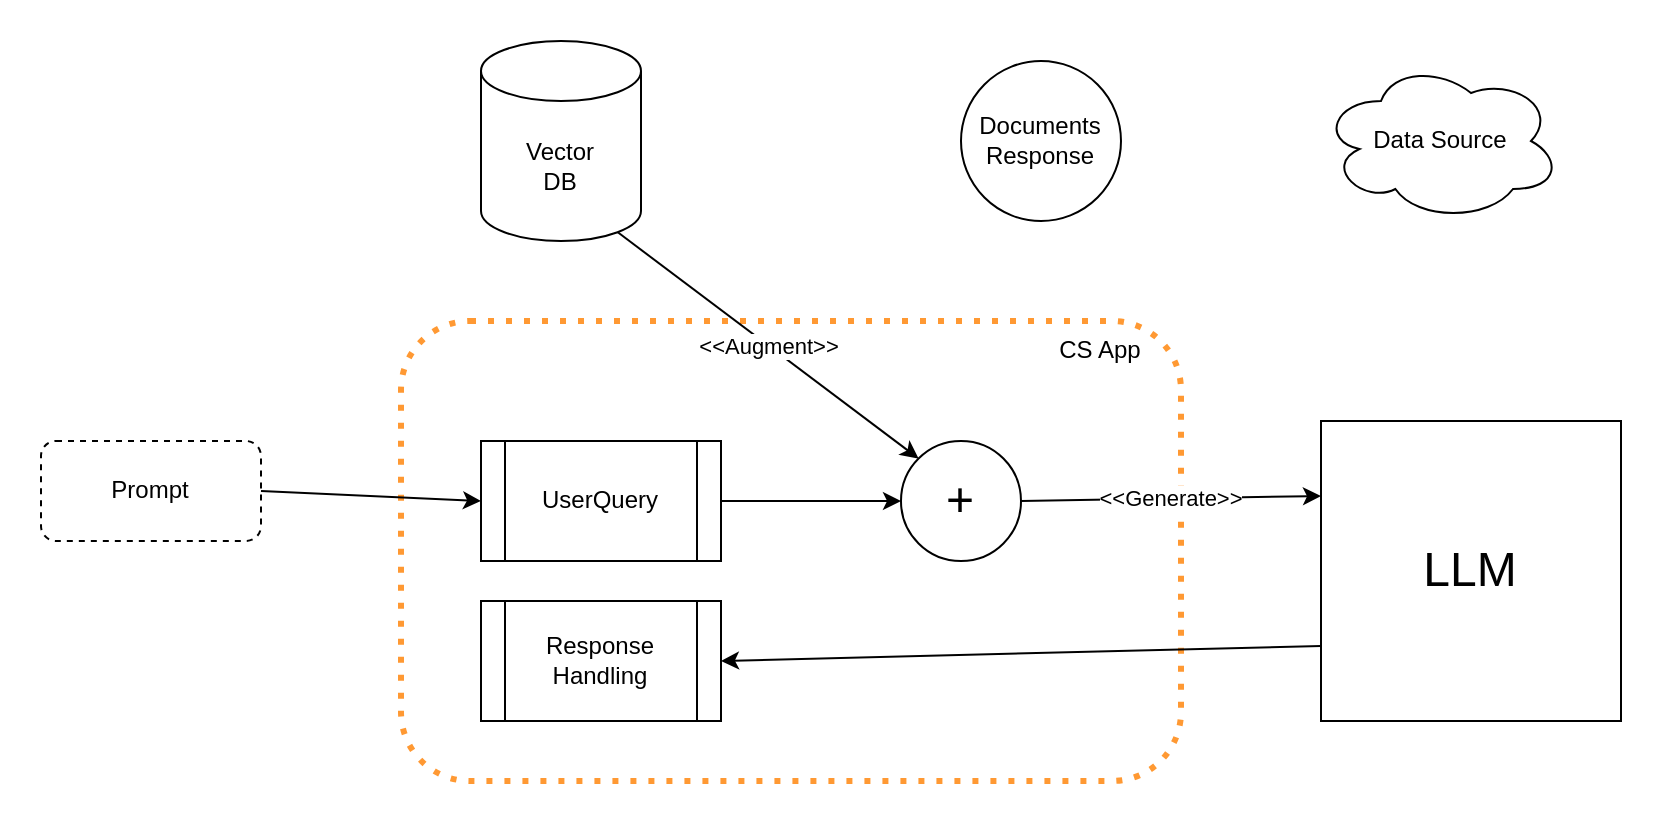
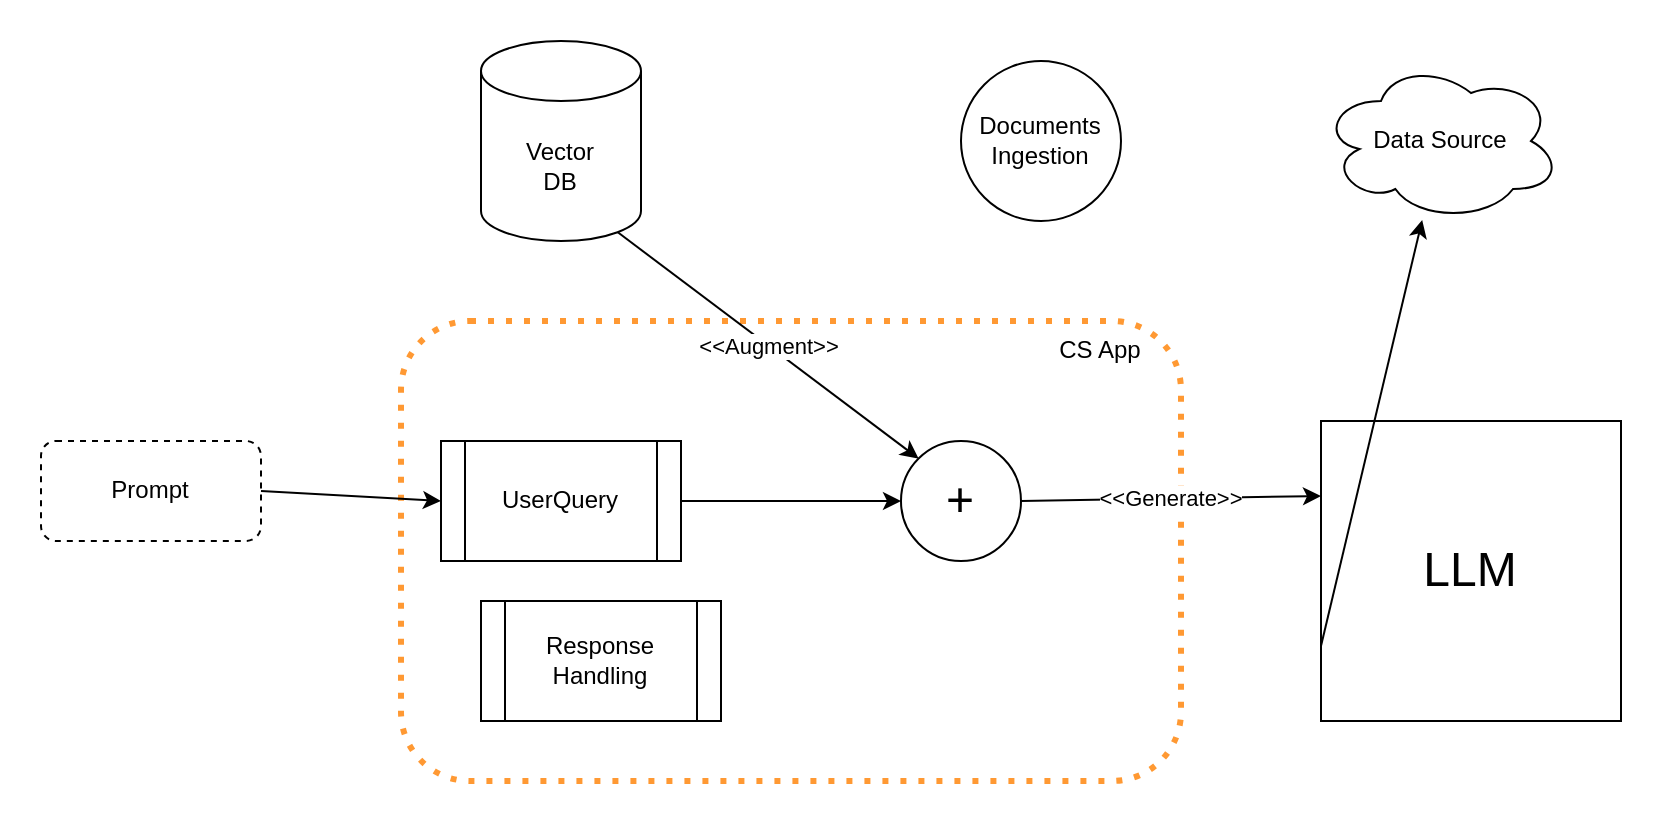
node "Documents Response": label "Documents Response" -> "Documents Ingestion"
node "UserQuery": moved (601, 501) -> (561, 501)
edge "LLM" -> "Response Handling": now "LLM" -> "Data Source"
